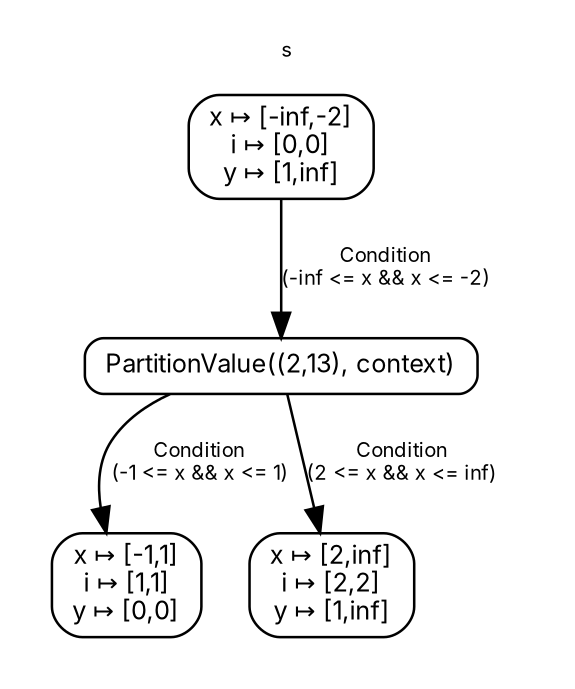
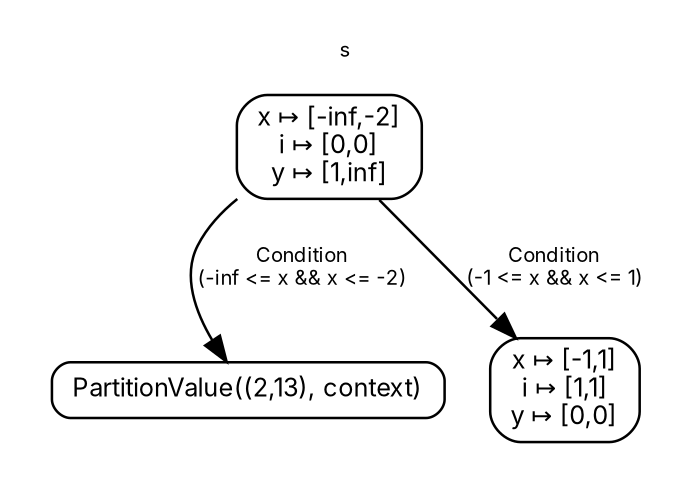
edge "PartitionValue((2,13), context)" -> "x ↦ [-1,1] i ↦ [1,1] y ↦ [0,0]": now "x ↦ [-inf,-2] i ↦ [0,0] y ↦ [1,inf]" -> "x ↦ [-1,1] i ↦ [1,1] y ↦ [0,0]"
node "x ↦ [2,inf] i ↦ [2,2] y ↦ [1,inf]": removed
